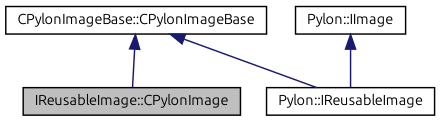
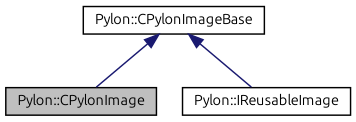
node "CPylonImageBase::CPylonImageBase": label "CPylonImageBase::CPylonImageBase" -> "Pylon::CPylonImageBase"
node "Pylon::IImage": removed
node "IReusableImage::CPylonImage": label "IReusableImage::CPylonImage" -> "Pylon::CPylonImage"
